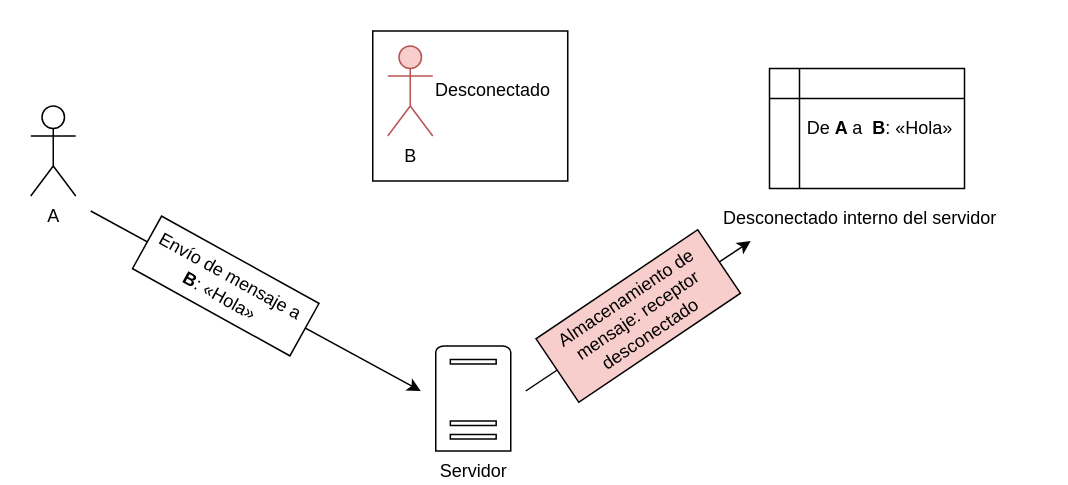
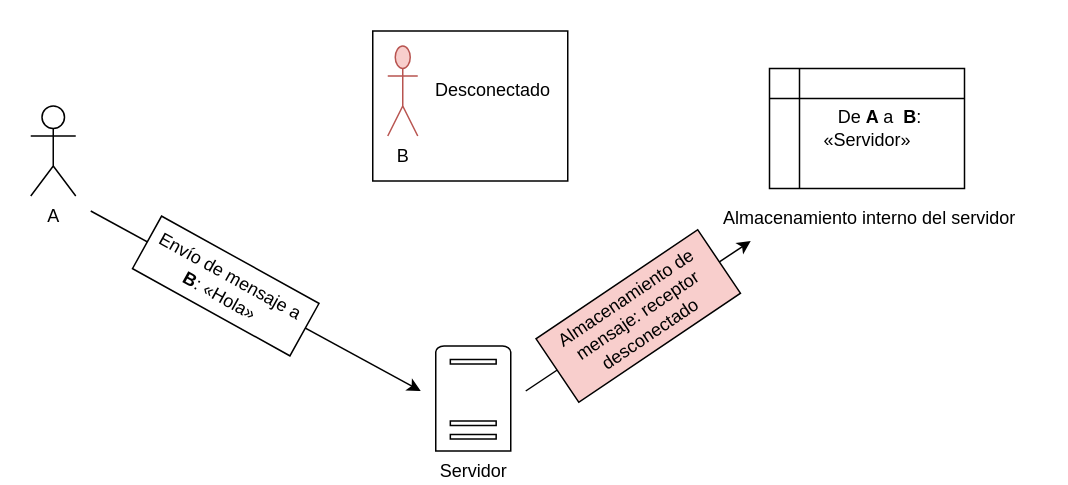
node "B": size 45x90 -> 30x90
node "De A a B: «Hola»": label "De A a B: «Hola»" -> "De A a B: «Servidor»"
node "Desconectado interno del servidor": label "Desconectado interno del servidor" -> "Almacenamiento interno del servidor"
